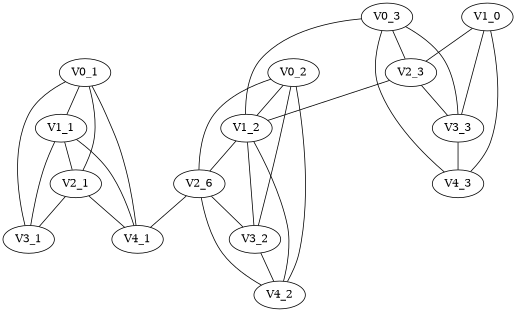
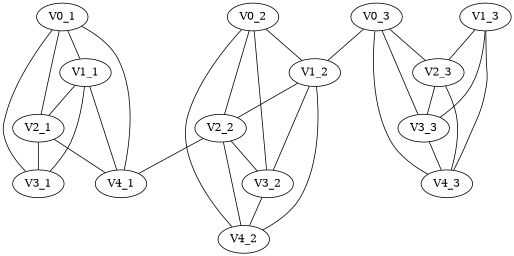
node "V1_0": label "V1_0" -> "V1_3"
edge "V2_3" -- "V1_2": now "V2_3" -- "V4_3"
node "V2_6": label "V2_6" -> "V2_2"
